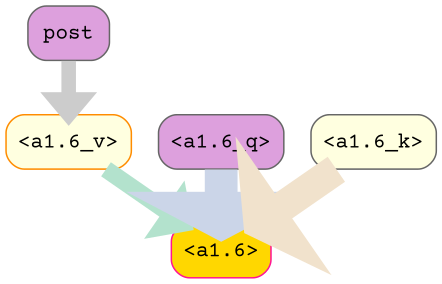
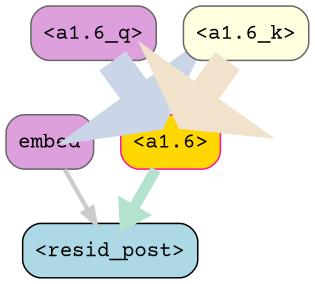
node "post": label "post" -> "embed"
node "<a1.6_v>": removed
node "<resid_post>": added
